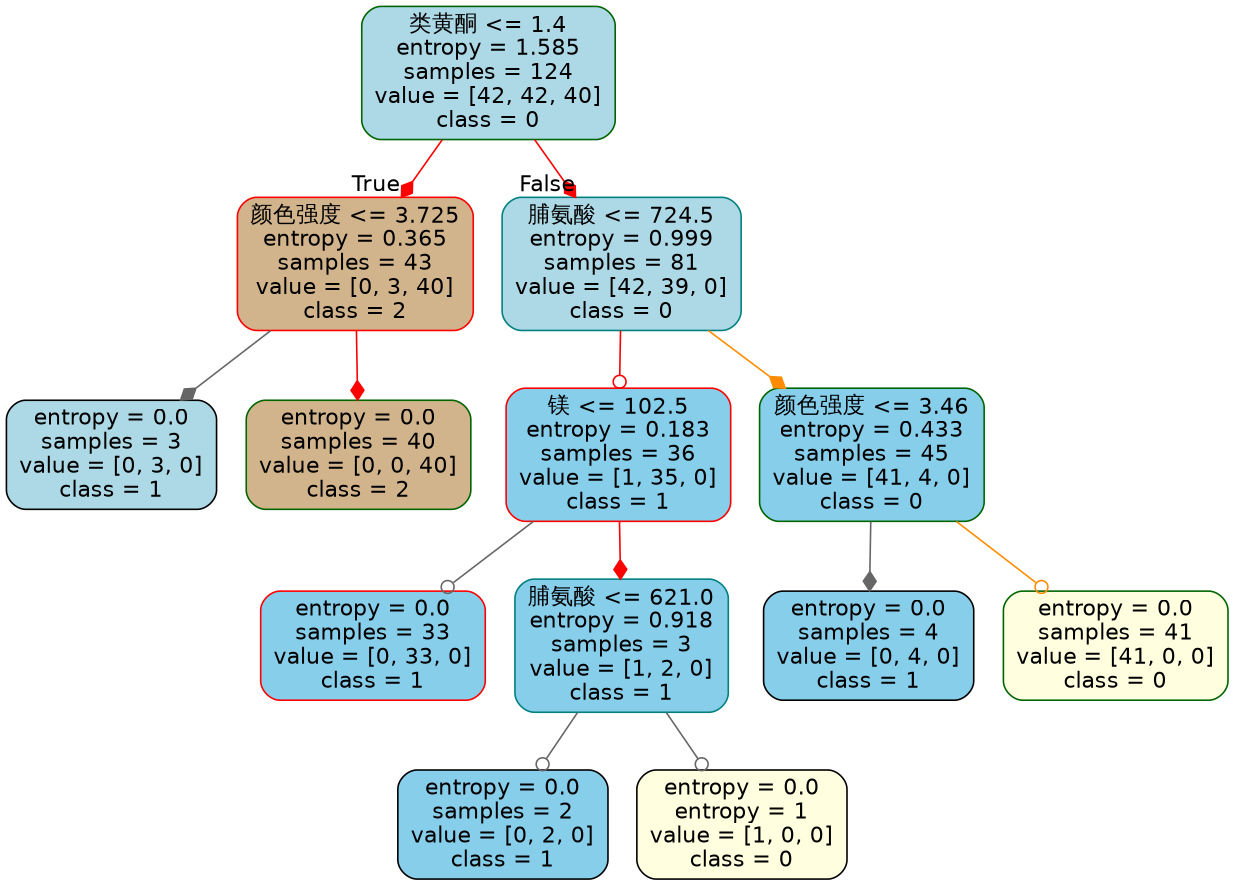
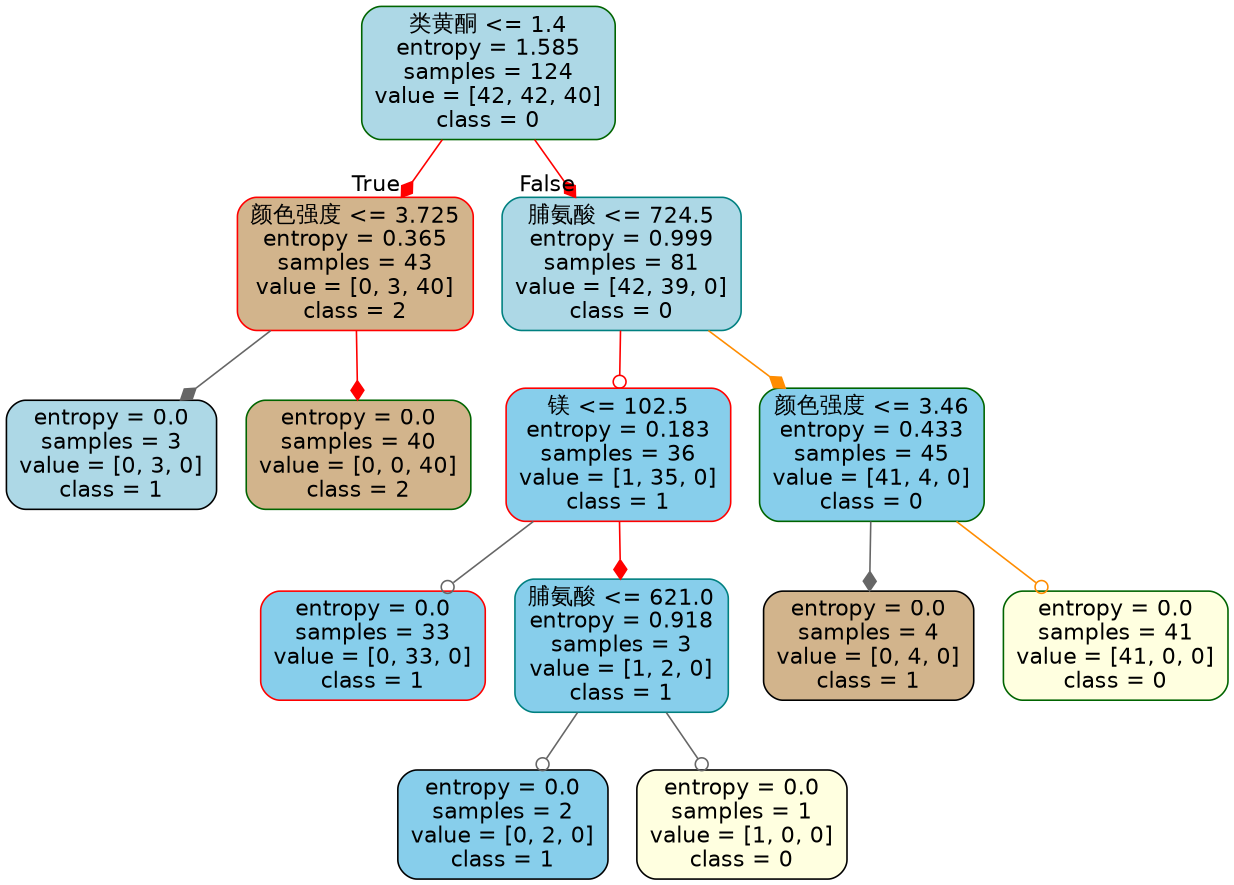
node "entropy = 0.0 samples = 4 value = [0, 4, 0] class = 1": fillcolor skyblue -> tan
node "entropy = 0.0 entropy = 1 value = [1, 0, 0] class = 0": label "entropy = 0.0 entropy = 1 value = [1, 0, 0] class = 0" -> "entropy = 0.0 samples = 1 value = [1, 0, 0] class = 0"
